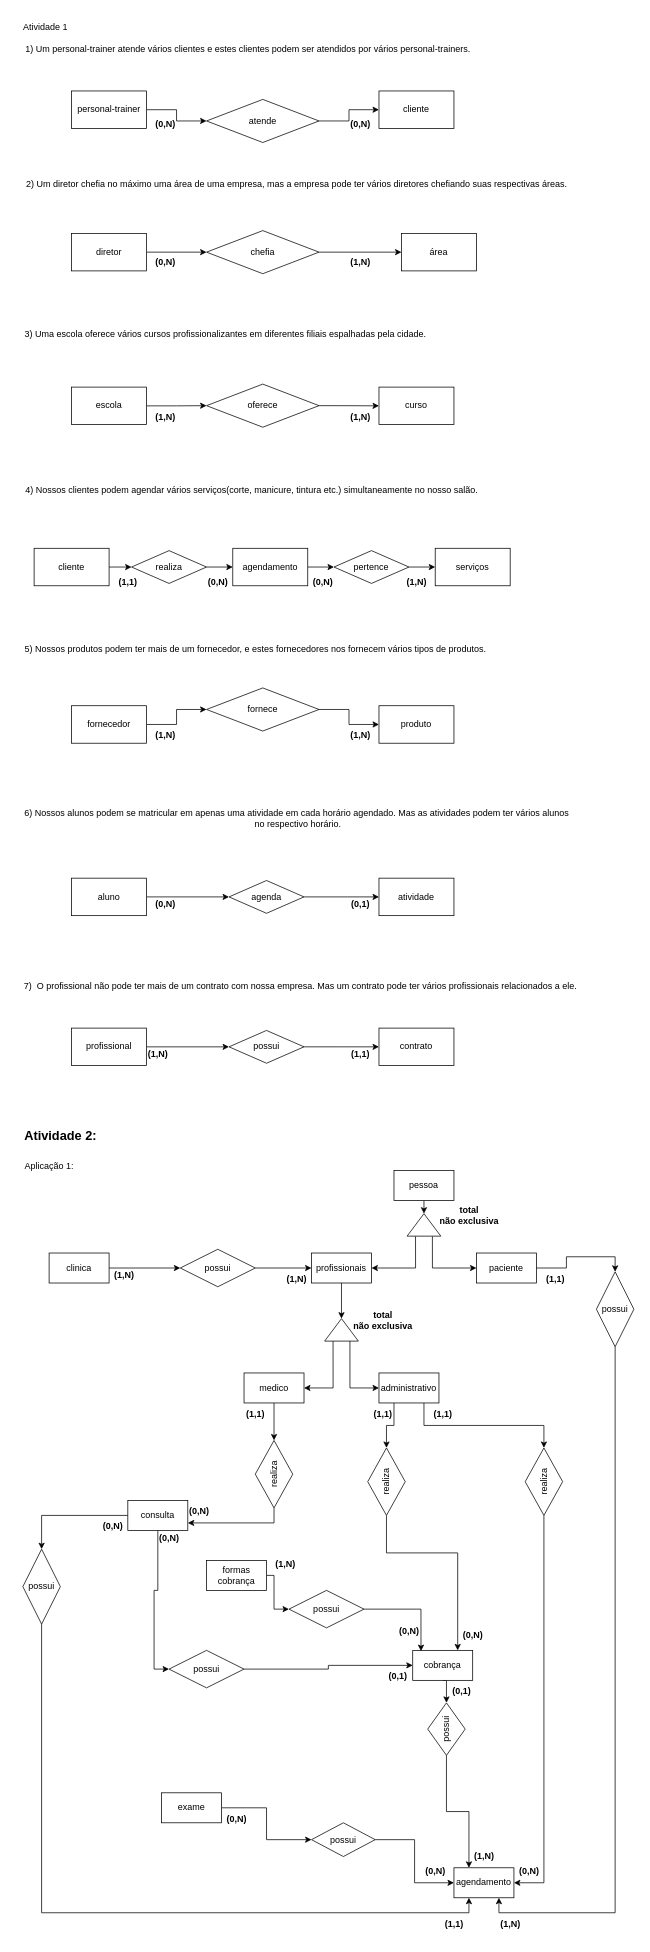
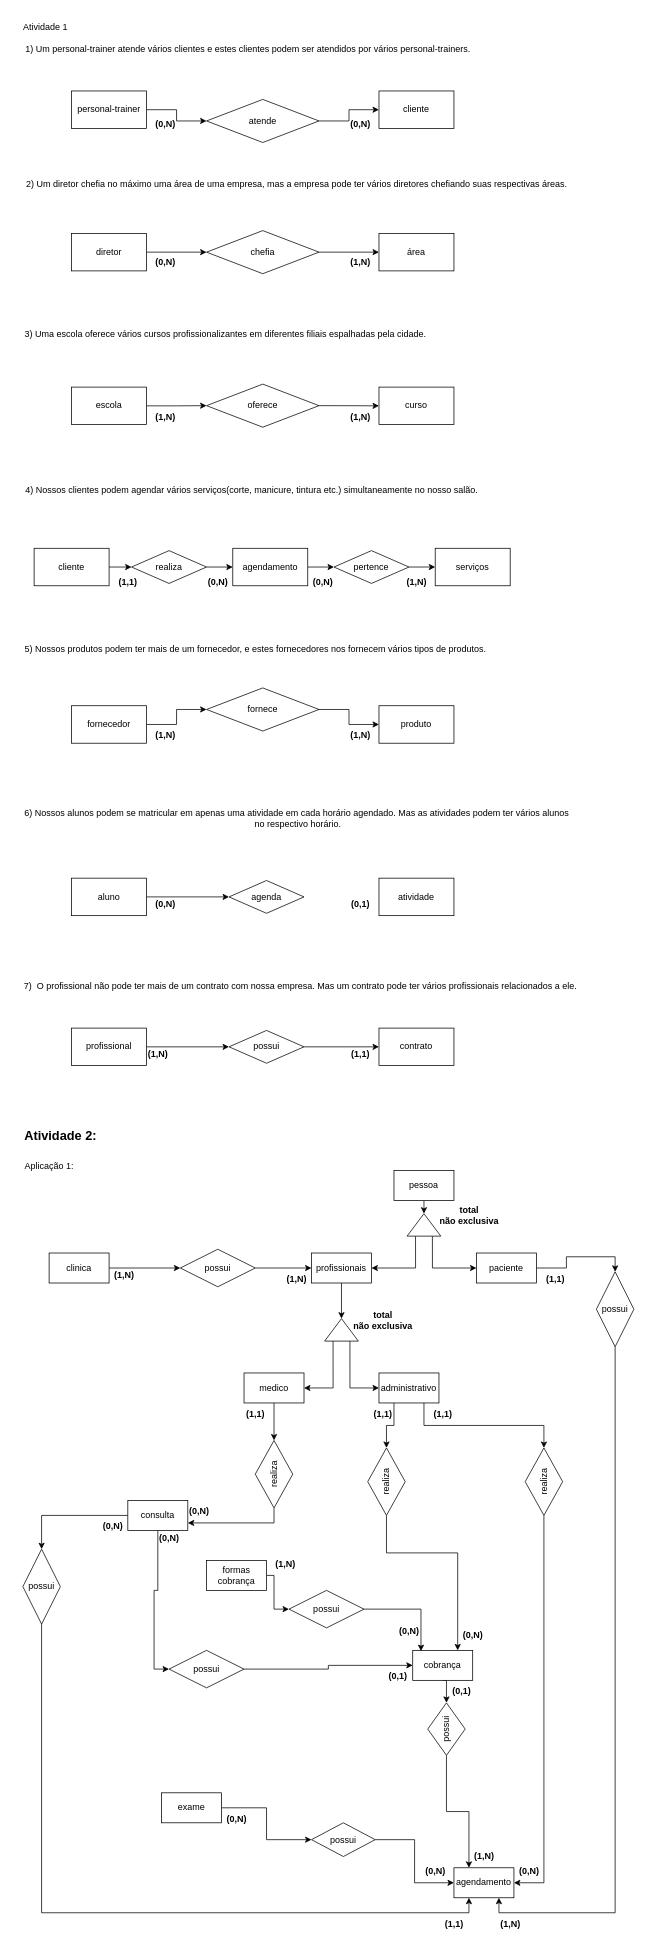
node "área": moved (439, 252) -> (417, 252)
edge "agenda" -> "atividade": removed
